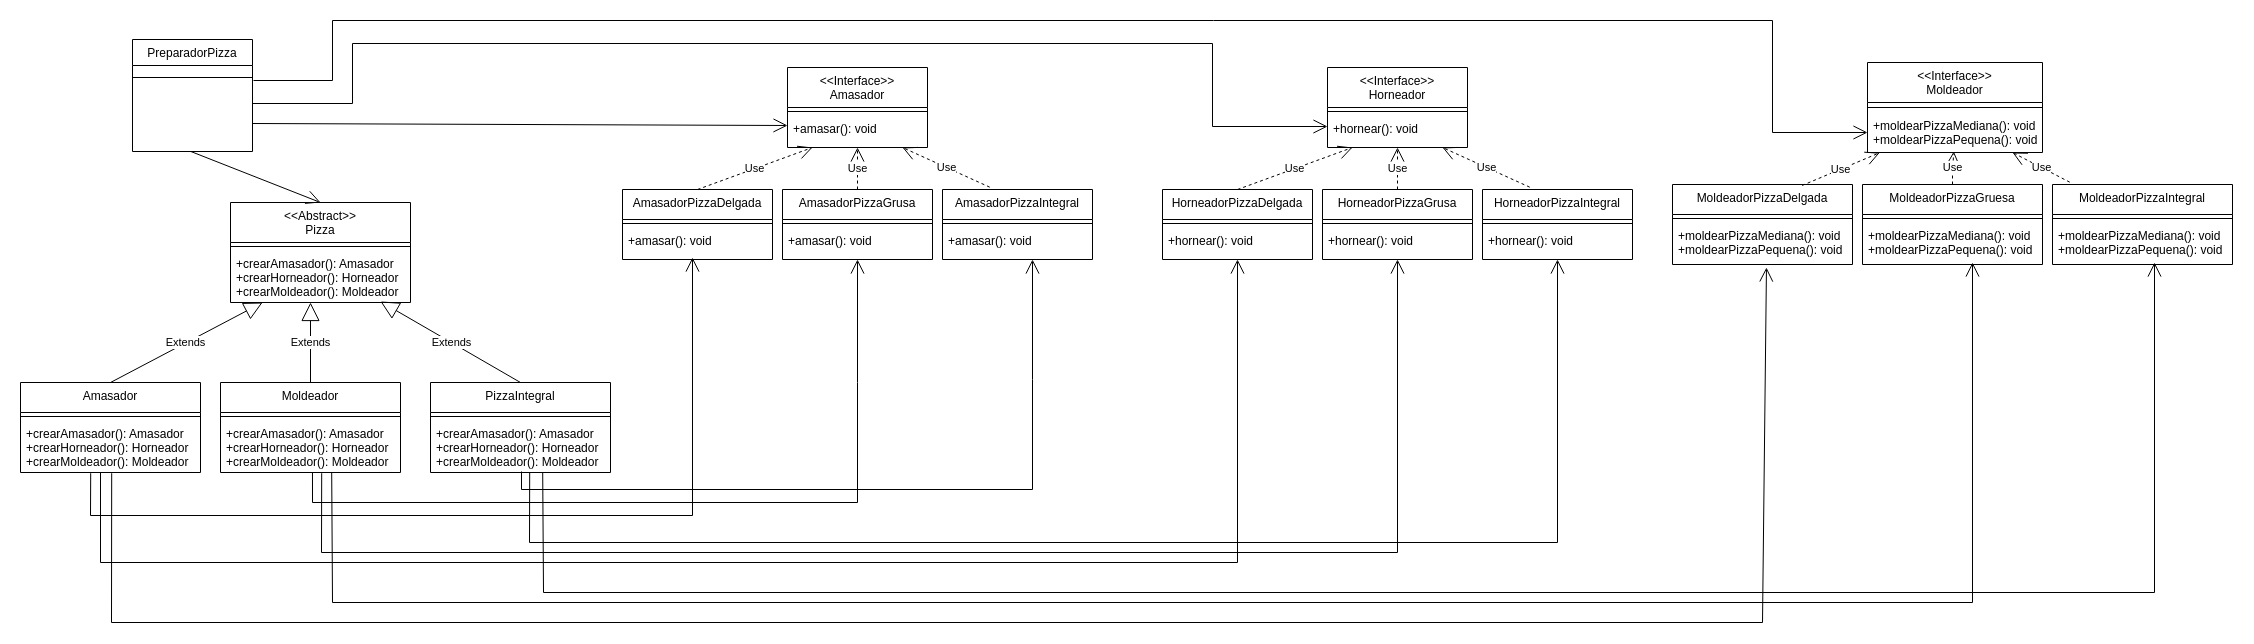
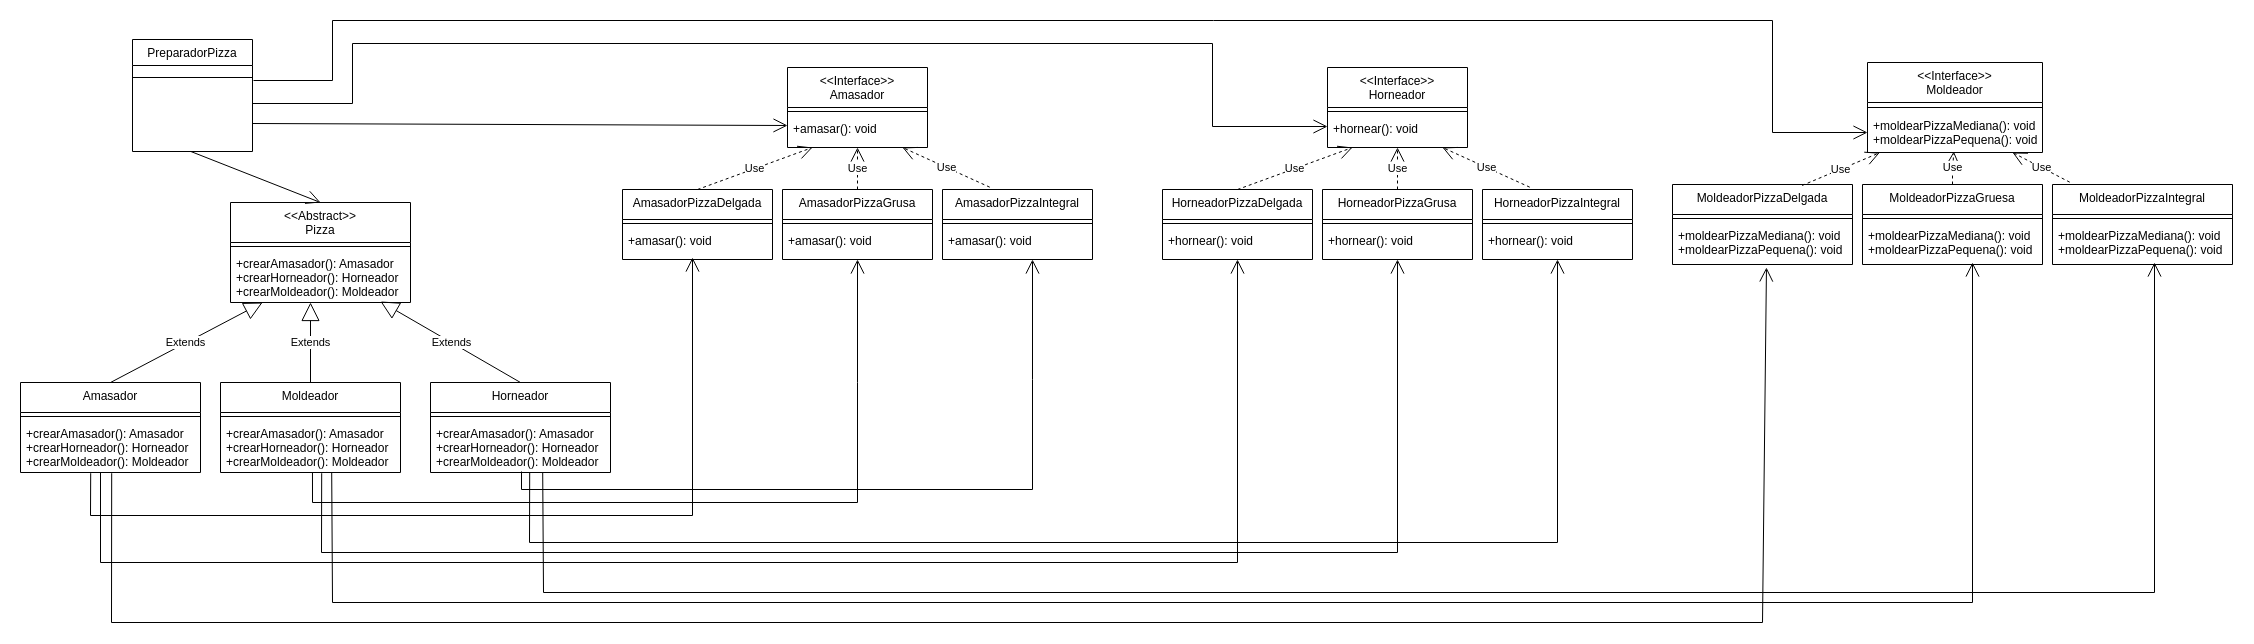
node "PizzaIntegral": label "PizzaIntegral" -> "Horneador"
